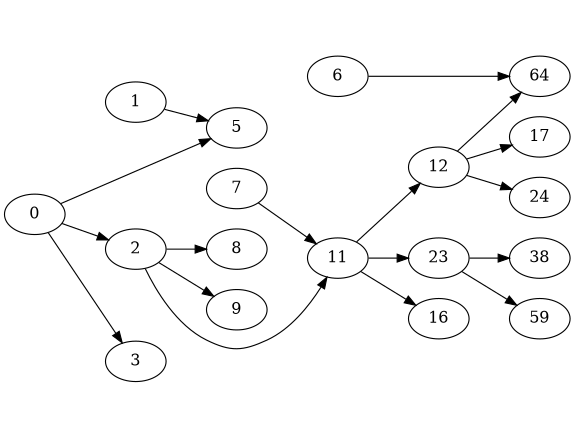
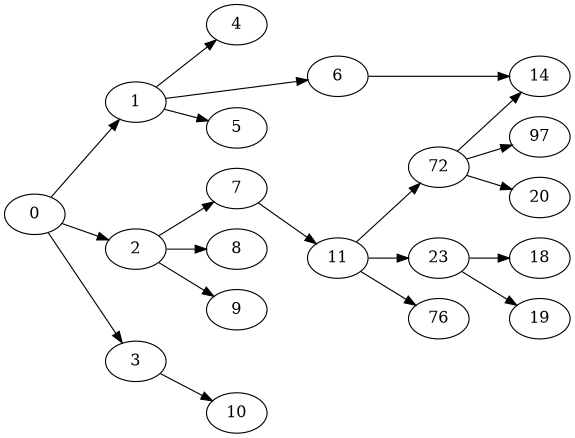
node "4": added
node "64": label "64" -> "14"
edge "1" -> "6": added
node "17": label "17" -> "97"
node "12": label "12" -> "72"
edge "0" -> "5": now "0" -> "1"
node "24": label "24" -> "20"
node "38": label "38" -> "18"
node "16": label "16" -> "76"
node "59": label "59" -> "19"
edge "2" -> "11": now "2" -> "7"
node "10": added
